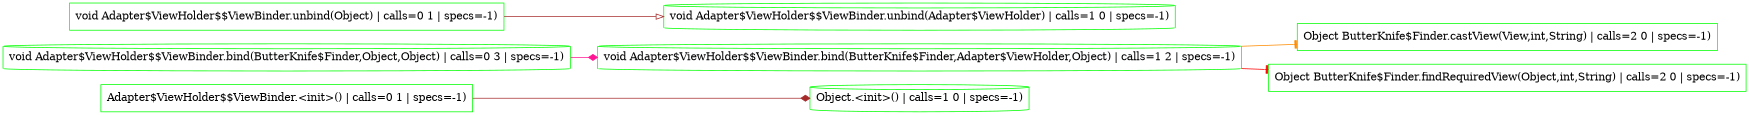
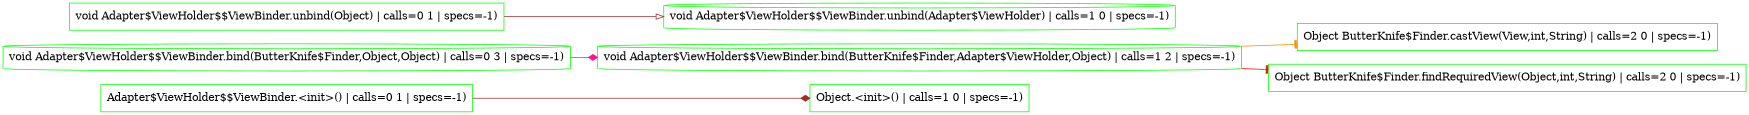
node "Object.<init>() | calls=1 0 | specs=-1)": shape cylinder -> box
